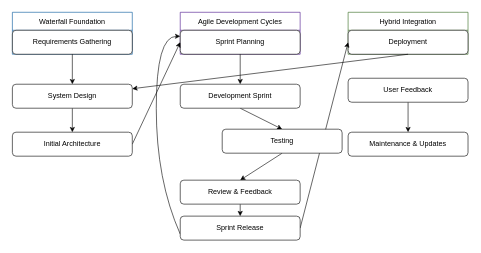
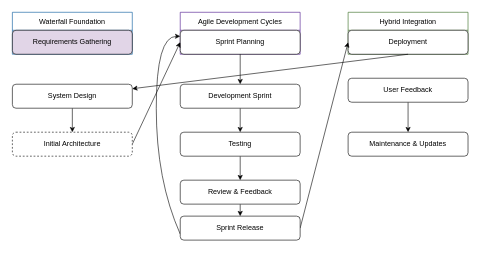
node "Requirements Gathering": fillcolor #ffffff -> #e1d5e7
edge "Requirements Gathering" -> "System Design": removed
node "Testing": moved (282, 141) -> (240, 144)
node "Initial Architecture": style solid -> dashed
